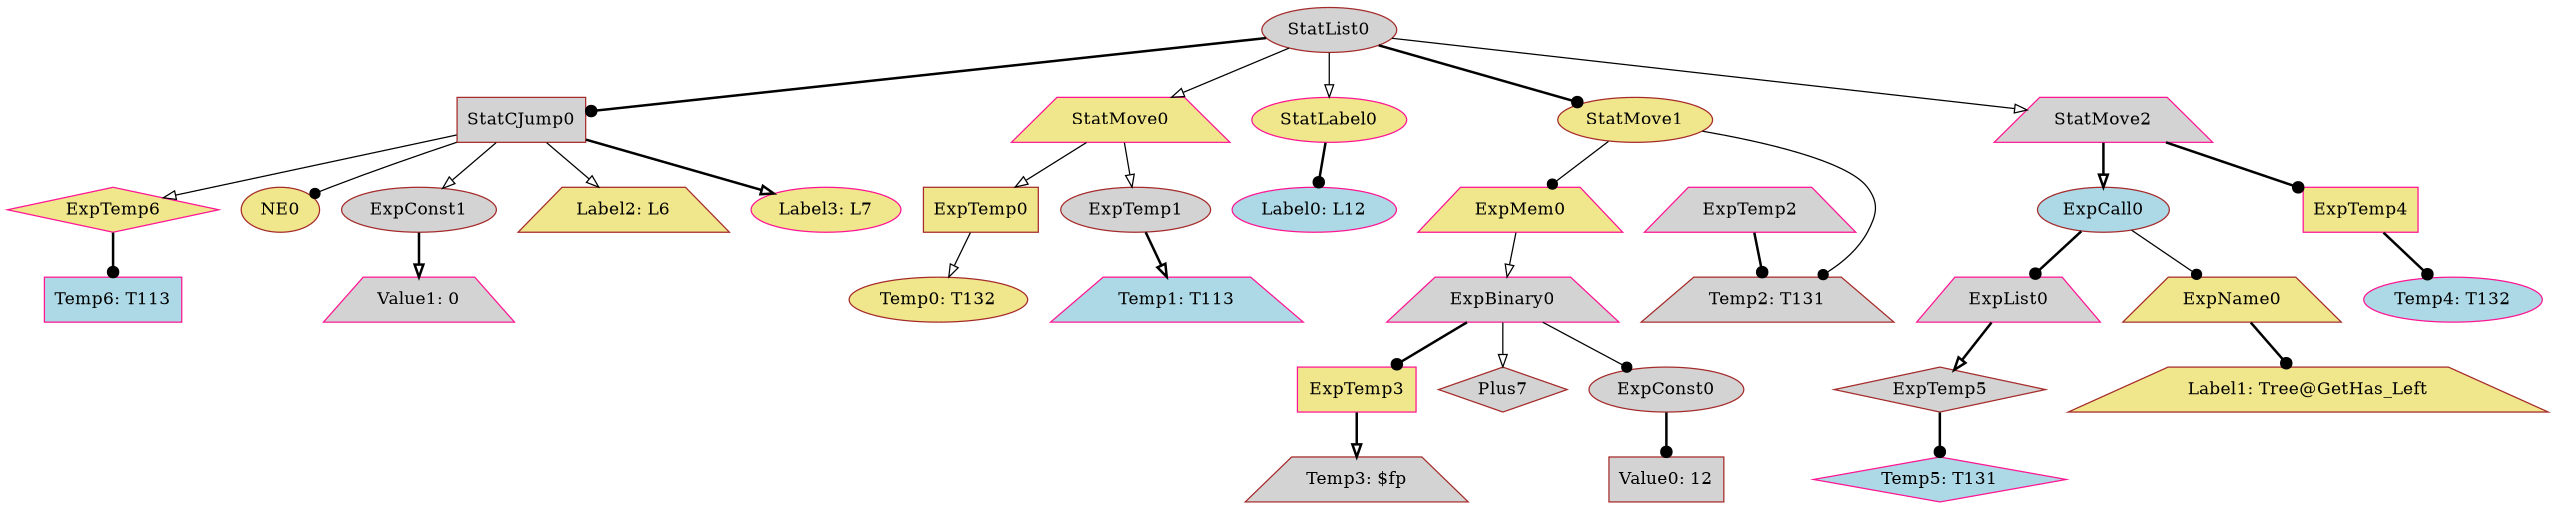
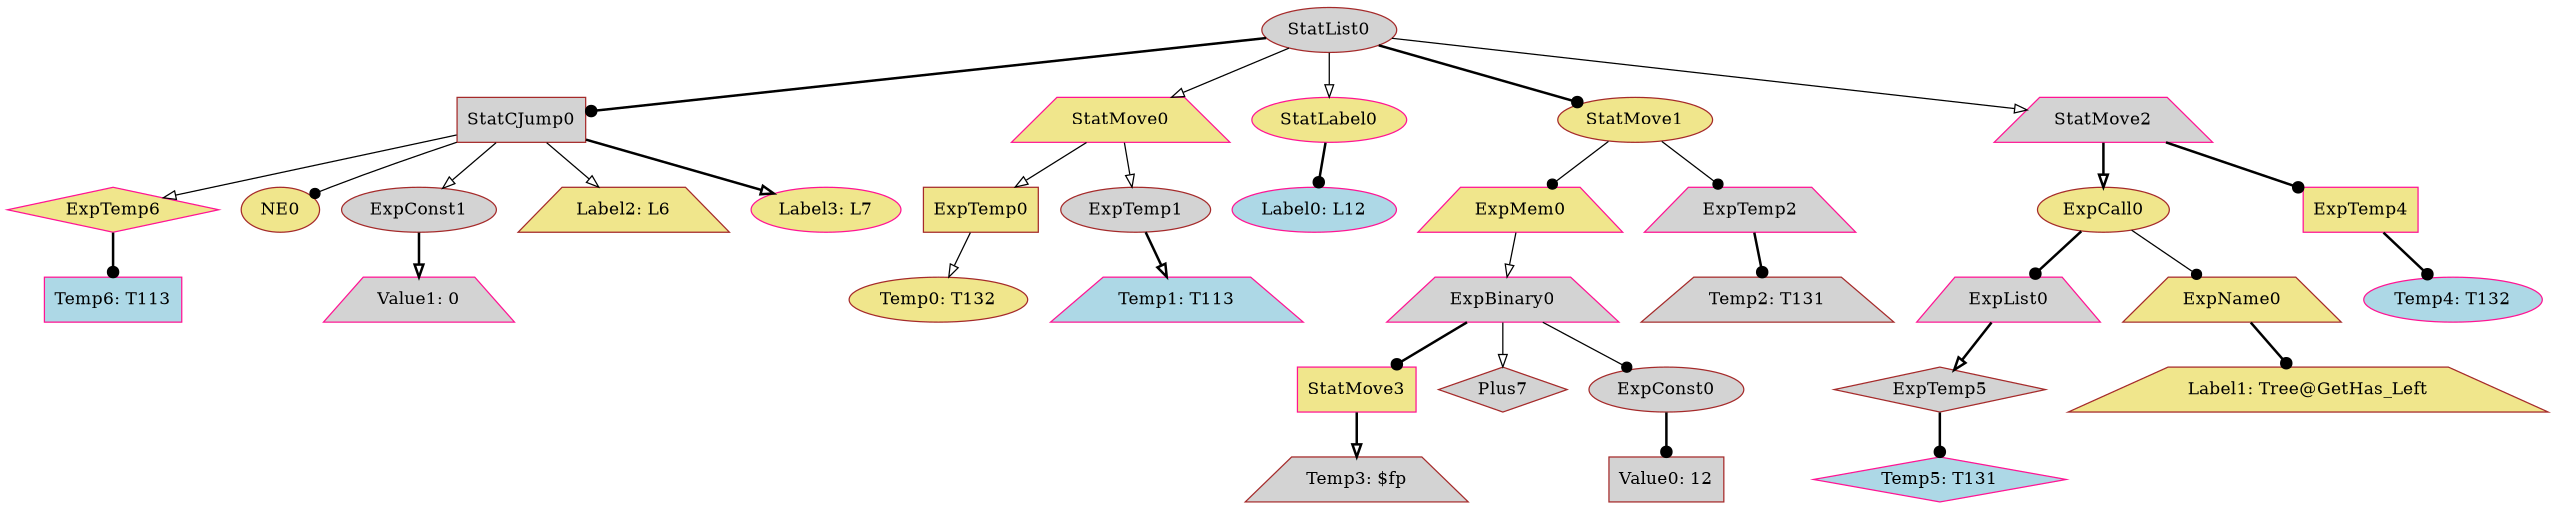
edge "StatMove1" -> "Temp2: T131": now "StatMove1" -> "ExpTemp2"
node "ExpCall0": fillcolor lightblue -> khaki
node "ExpTemp3": label "ExpTemp3" -> "StatMove3"
